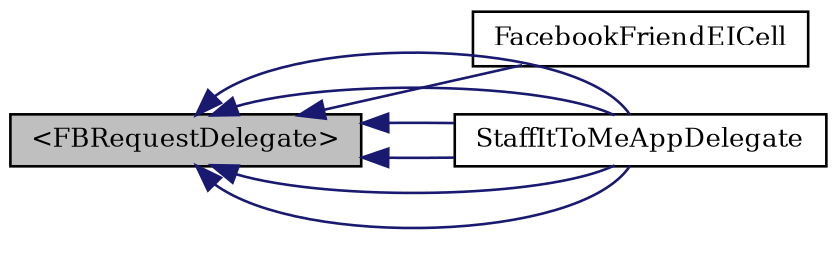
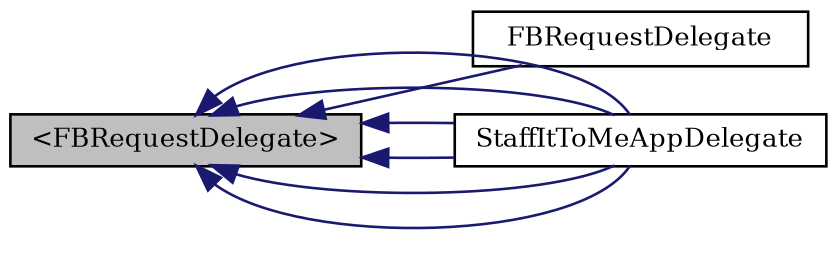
node "FacebookFriendEICell": label "FacebookFriendEICell" -> "FBRequestDelegate"
